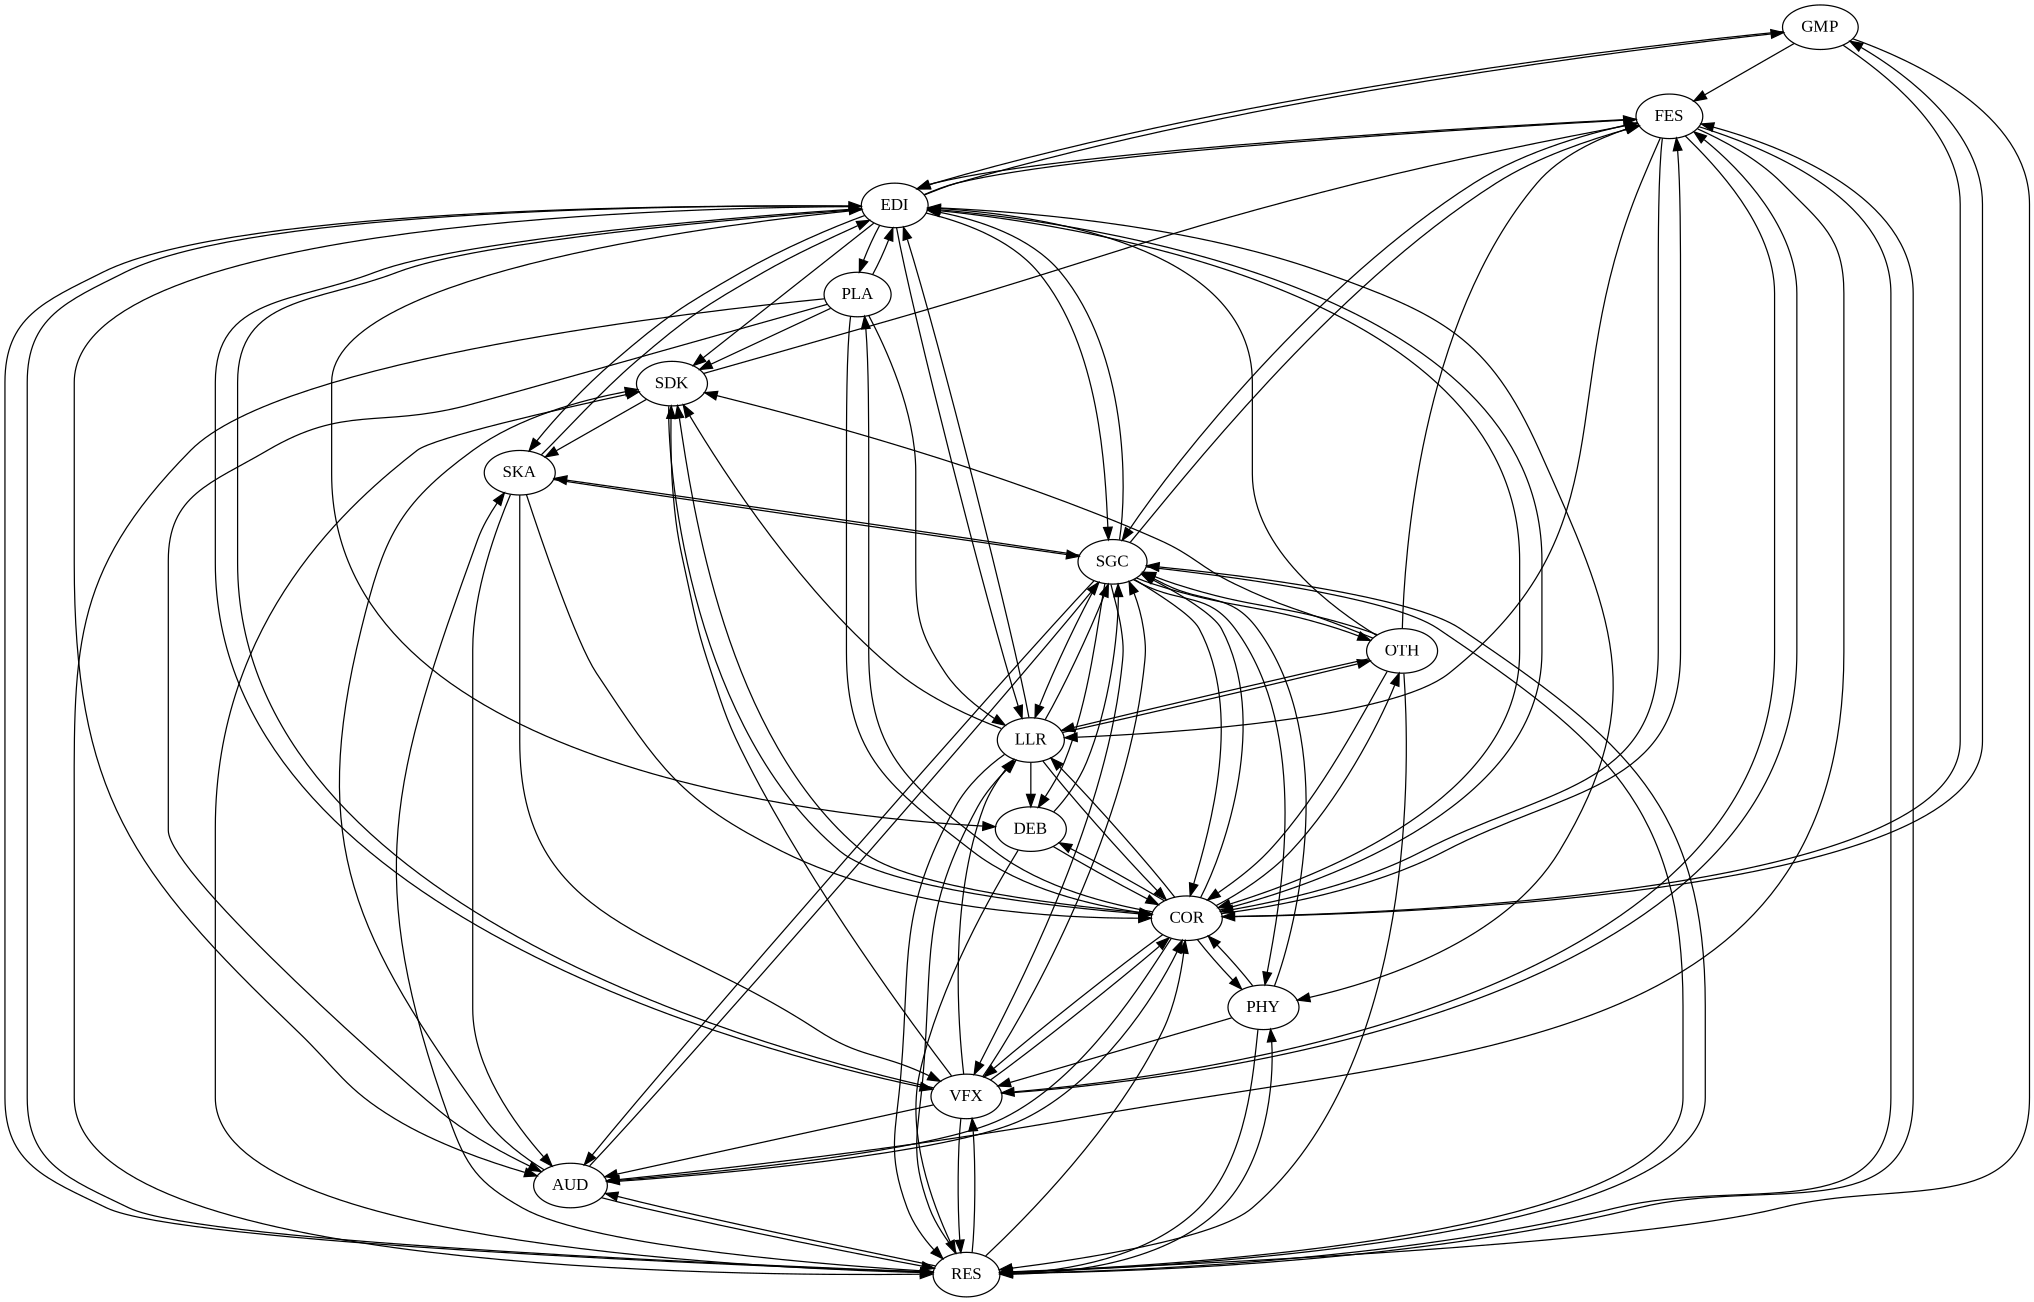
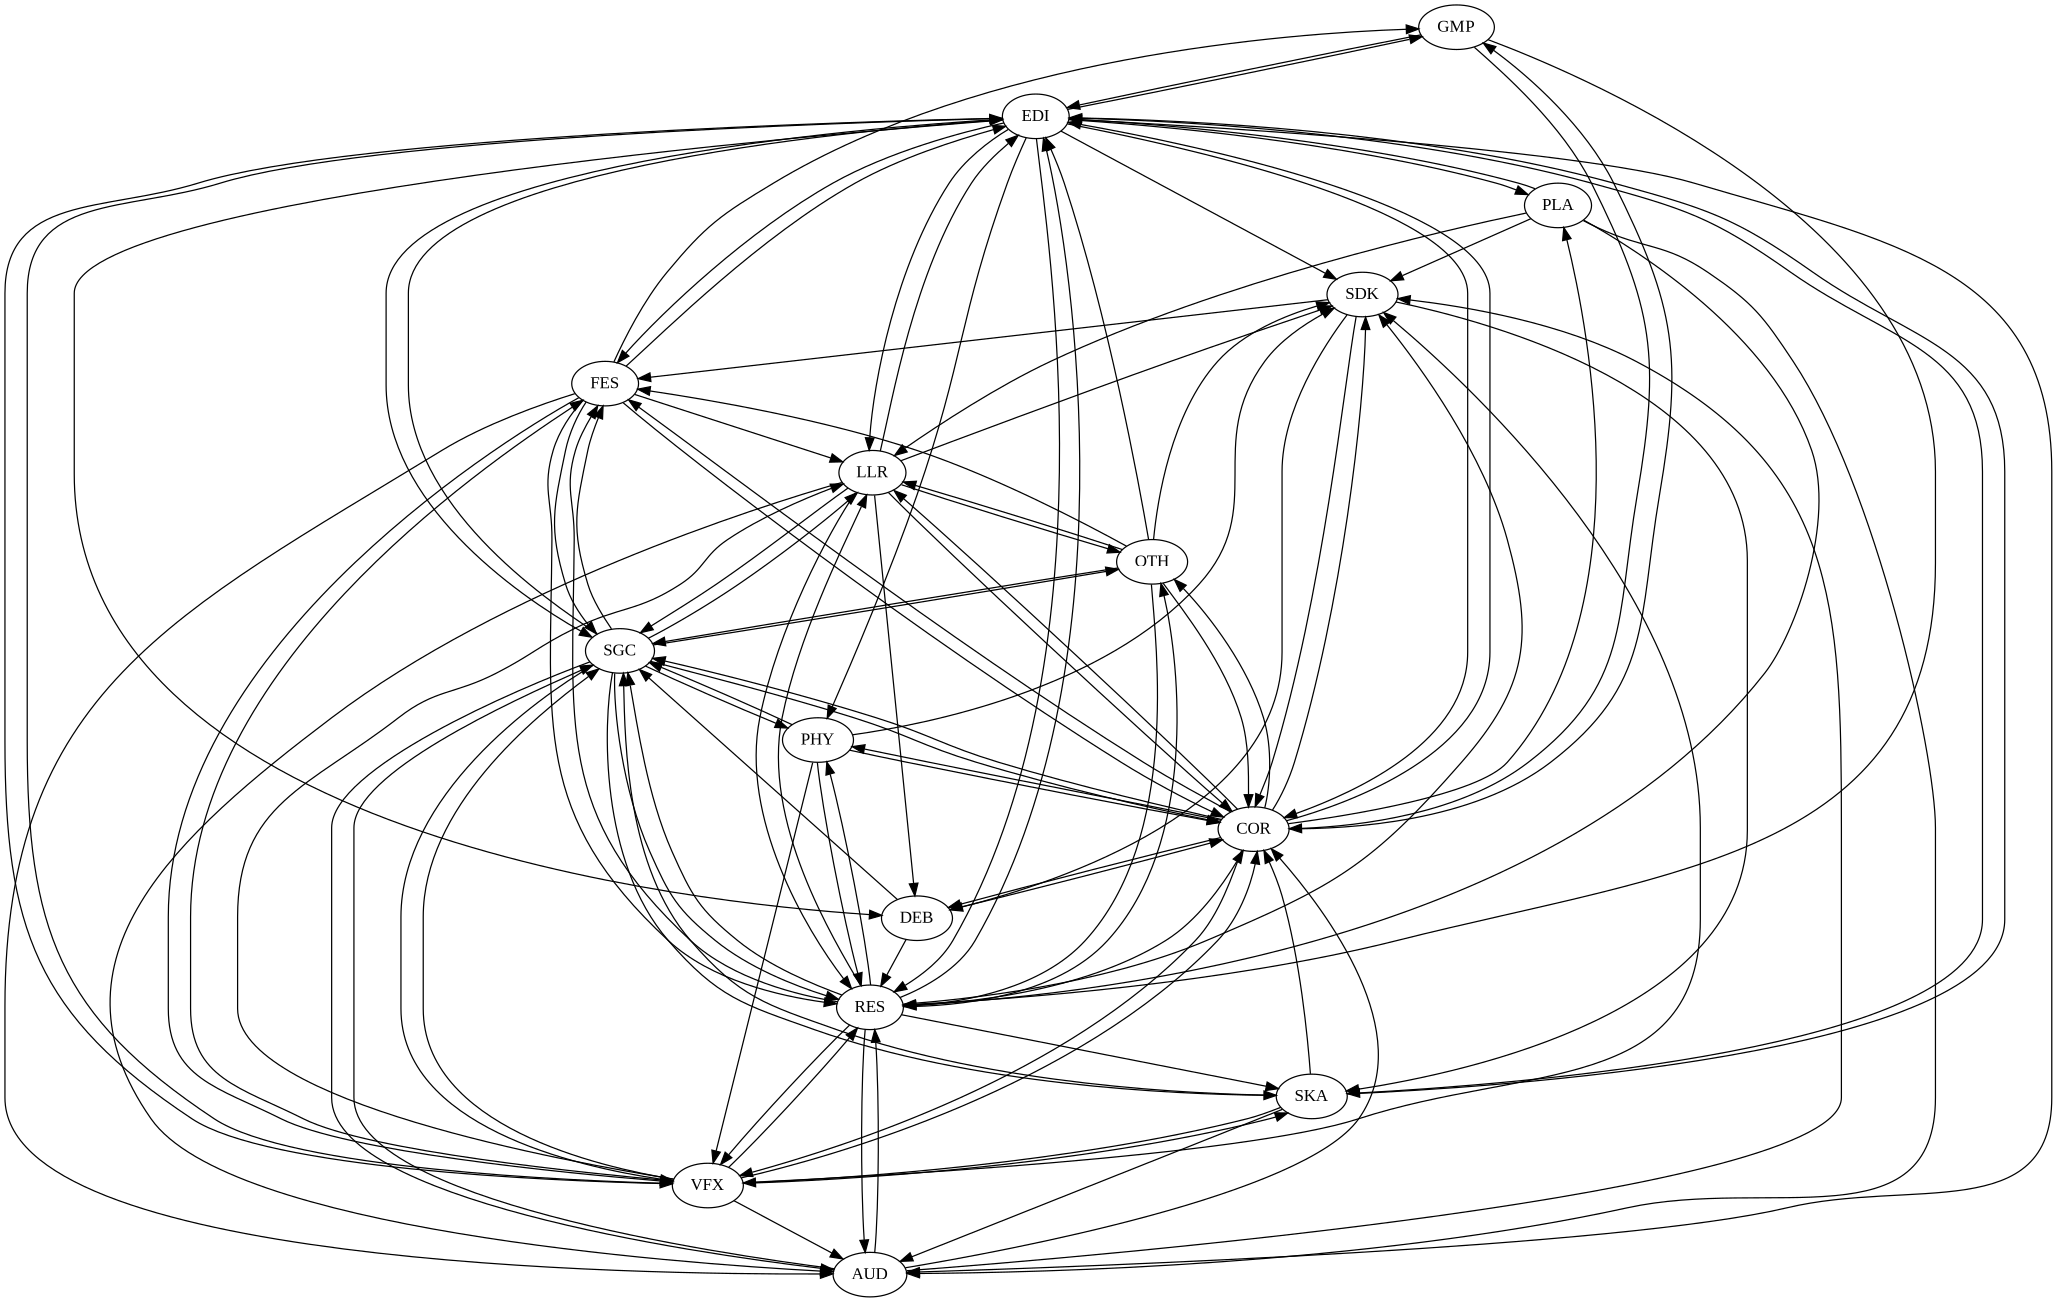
edge "GMP" -> "FES": reversed
edge "PHY" -> "SDK": added
edge "SGC" -> "DEB": now "SDK" -> "DEB"
edge "PLA" -> "COR": removed
edge "RES" -> "OTH": added
edge "COR" -> "AUD": now "LLR" -> "AUD"
edge "VFX" -> "SKA": added
